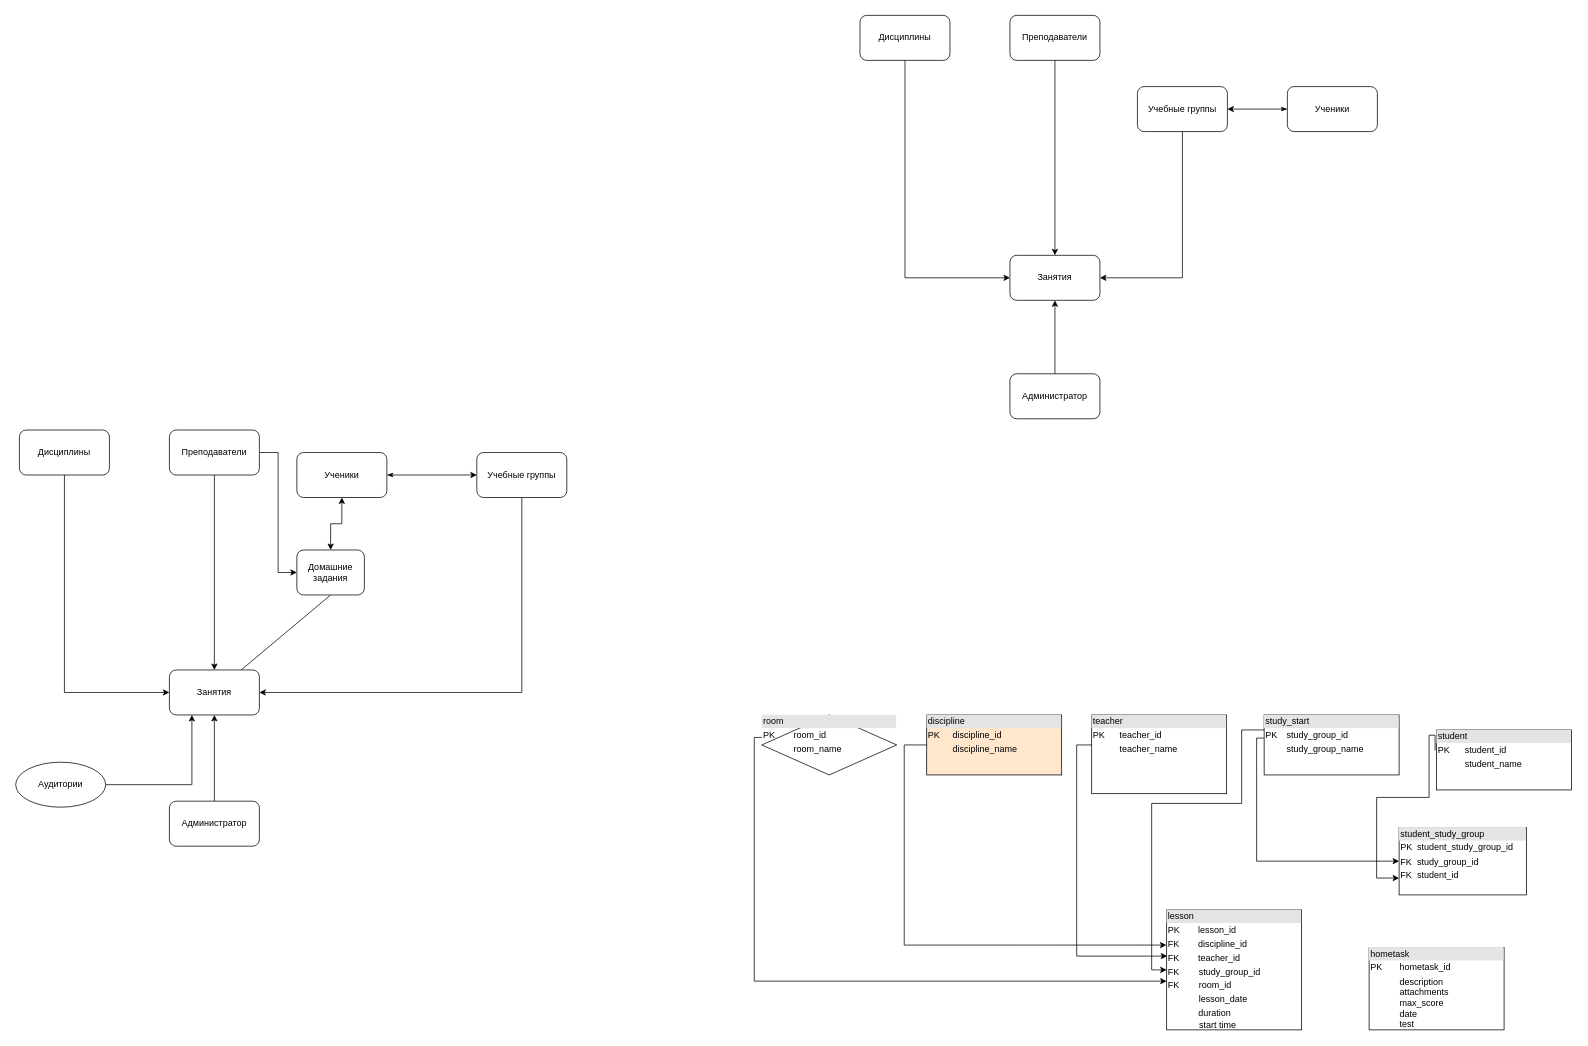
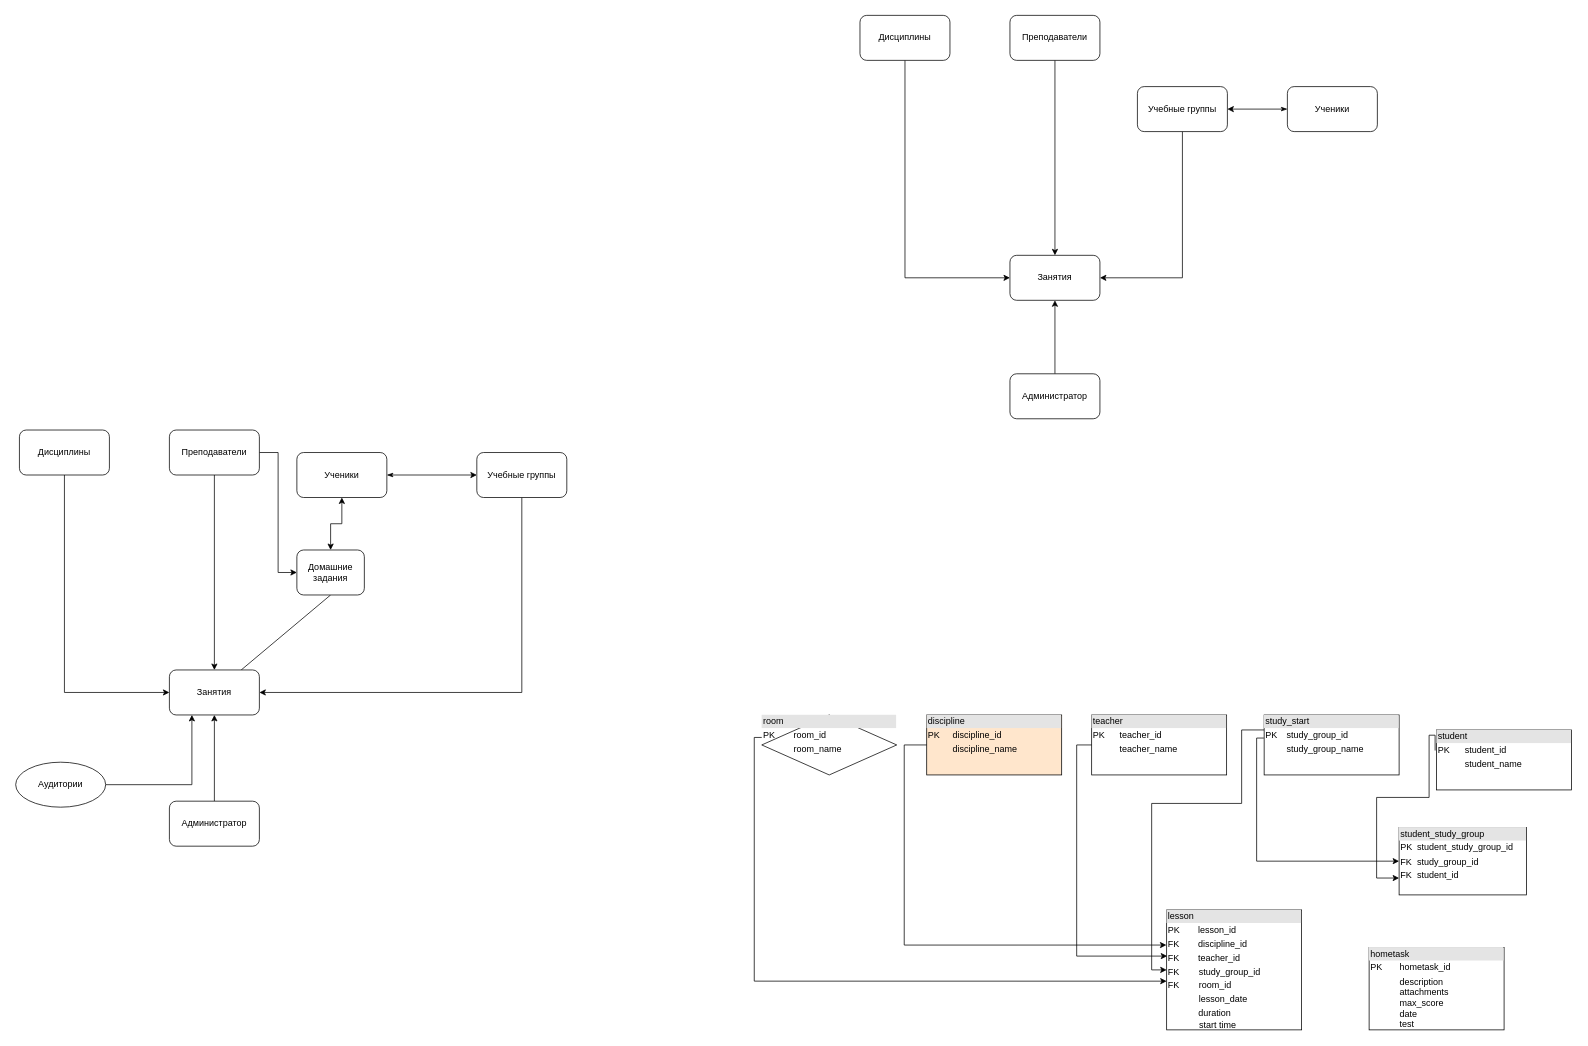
node "teacher PK teacher_id teacher_name": size 135x79 -> 135x60
